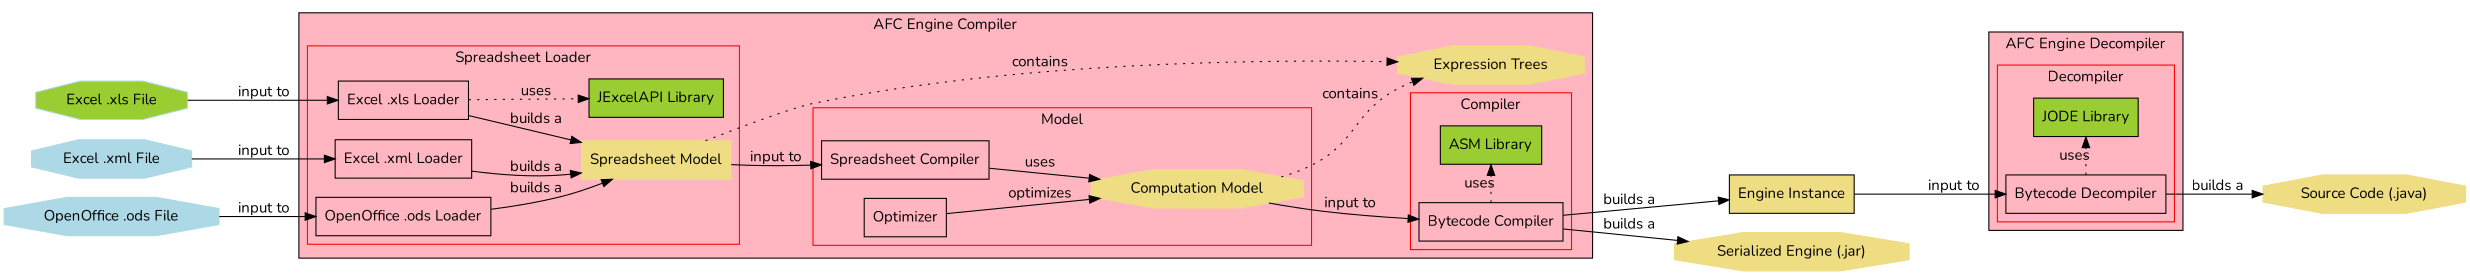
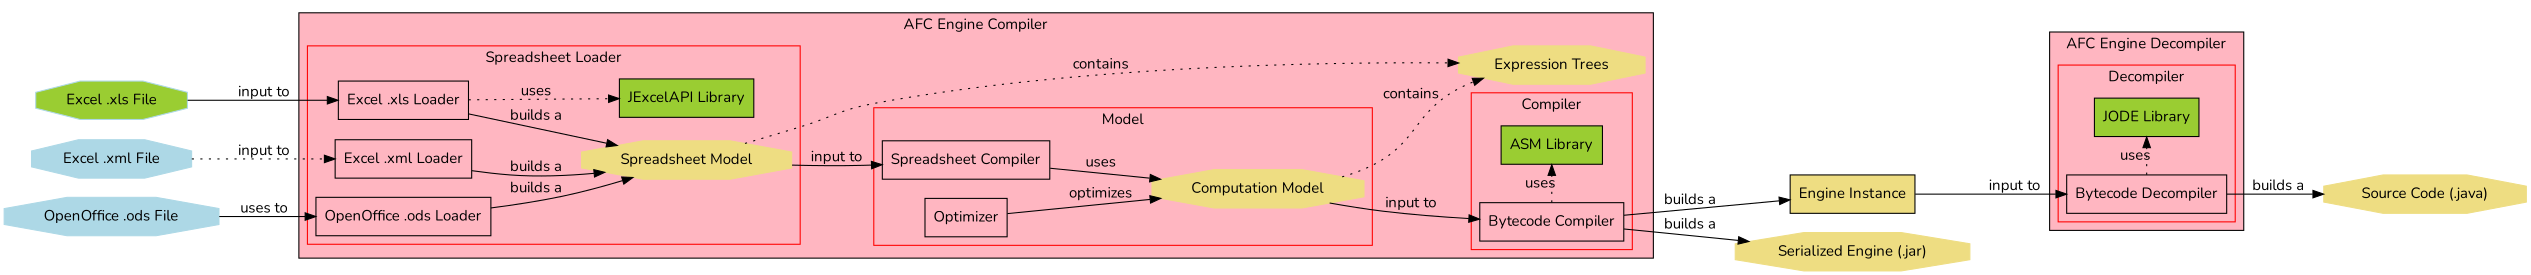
edge "Excel .xml File" -> "Excel .xml Loader": style solid -> dotted
node "Spreadsheet Model": shape box -> octagon
edge "OpenOffice .ods File" -> "OpenOffice .ods Loader": label "input to" -> "uses to"
